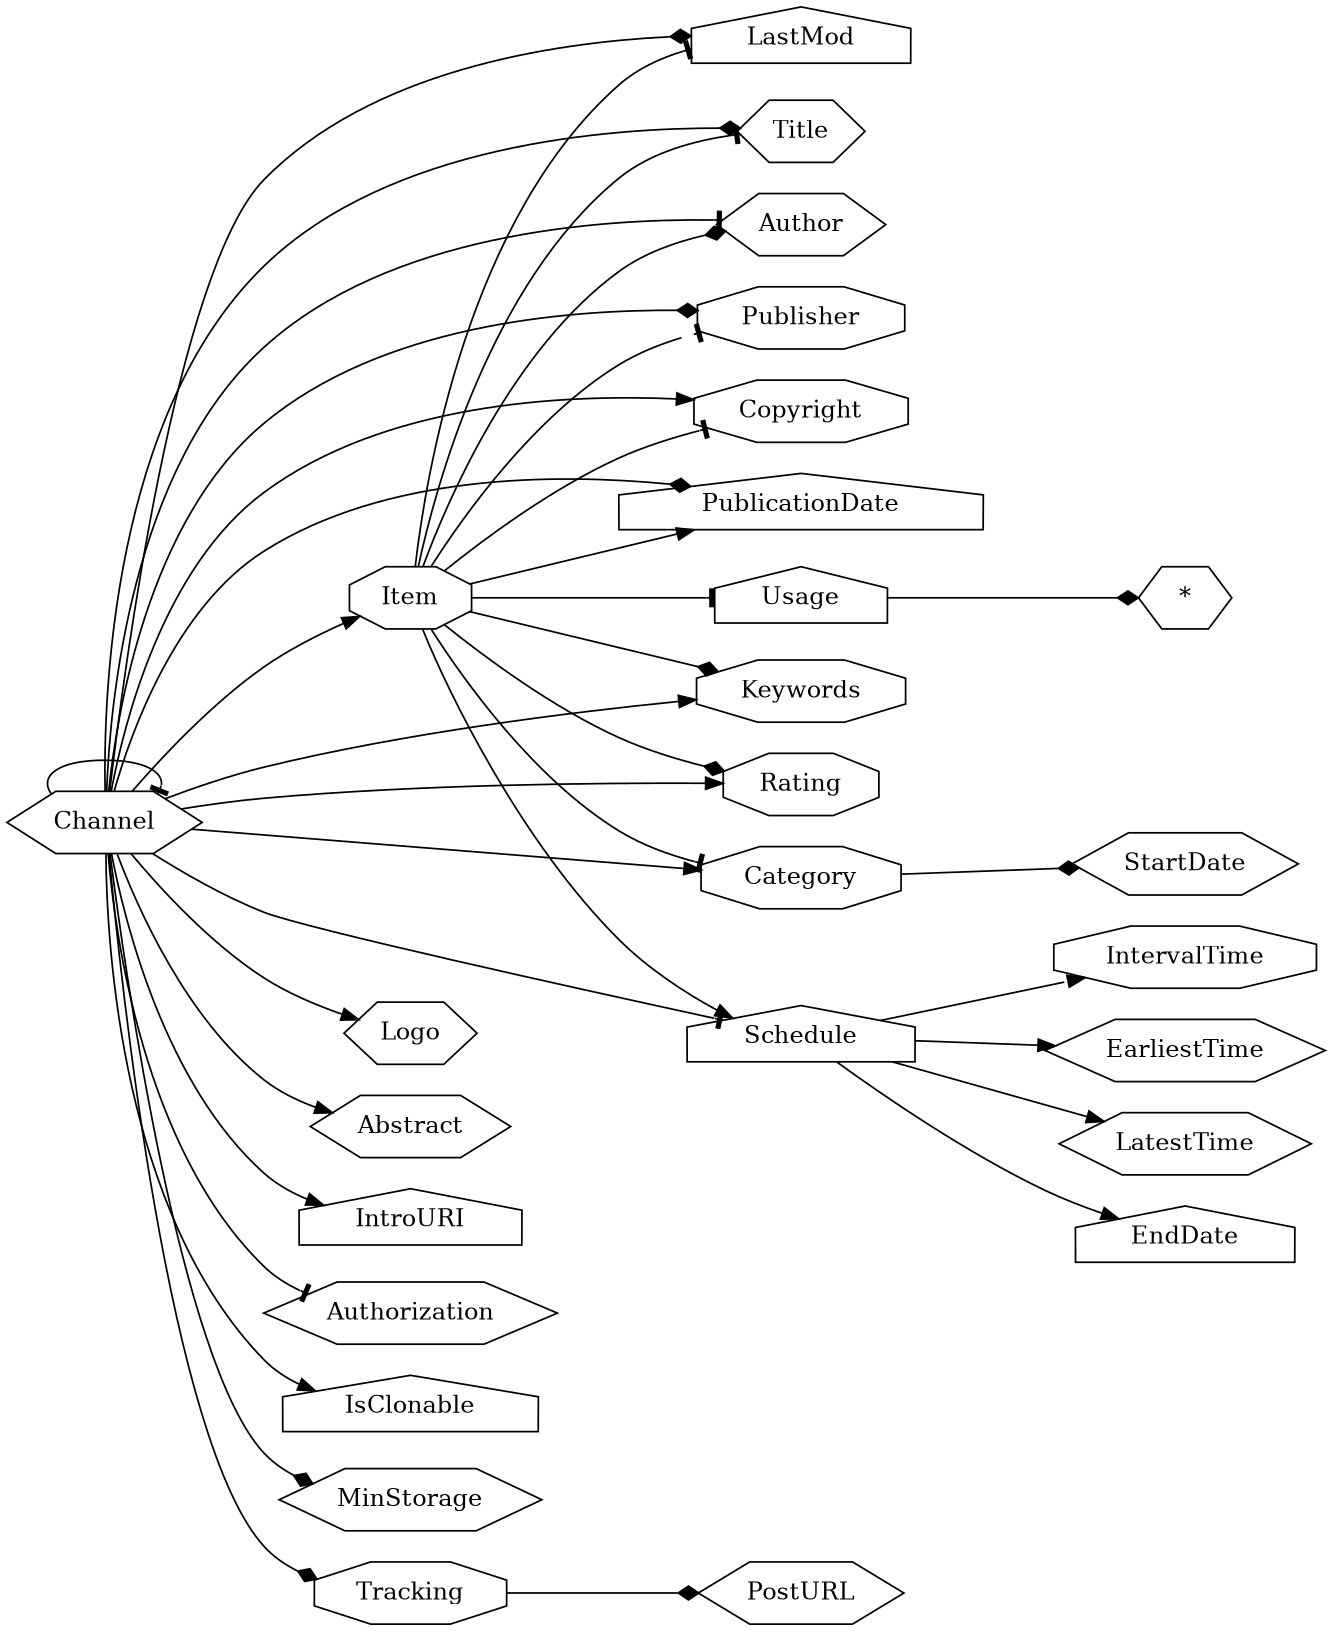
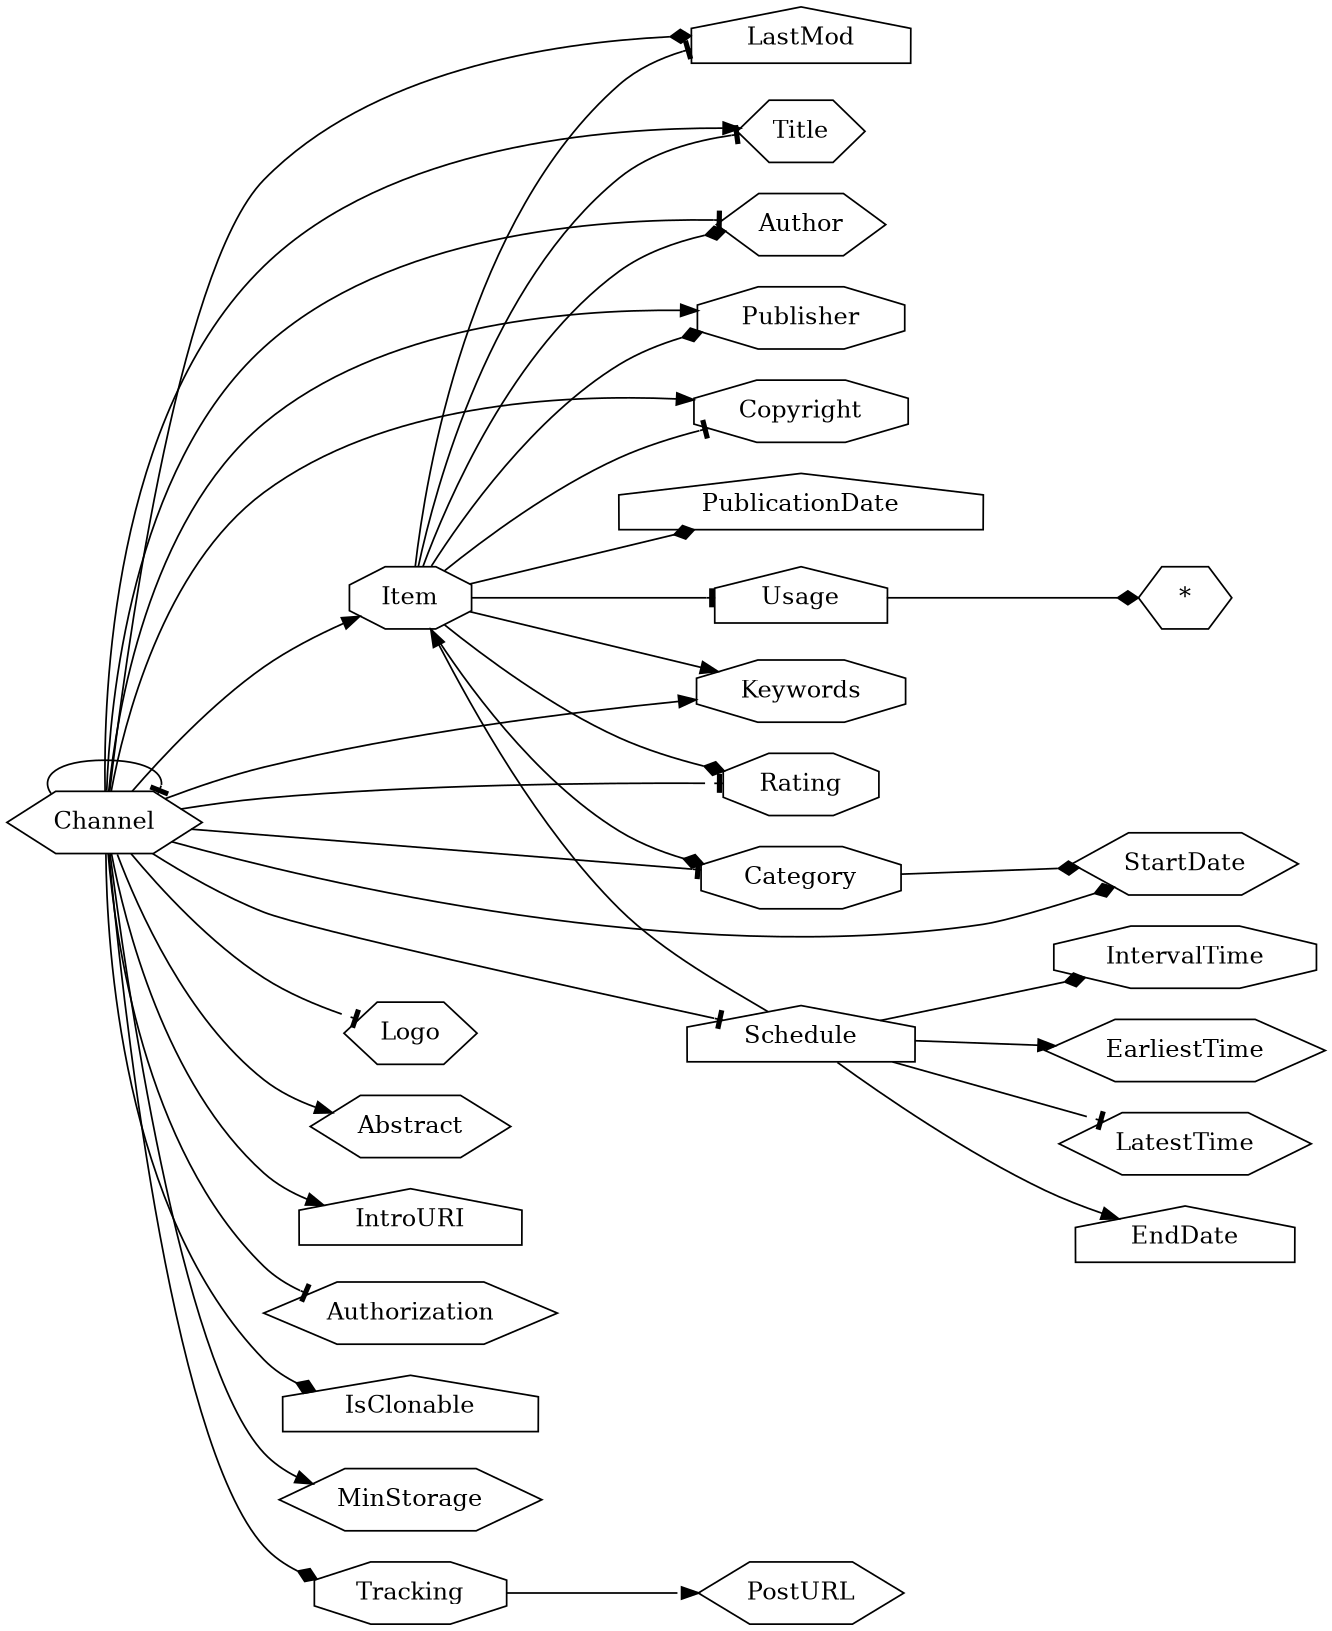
edge "Channel" -> "Title": arrowhead diamond -> normal
edge "Channel" -> "Publisher": arrowhead diamond -> normal
edge "Item" -> "Publisher": arrowhead tee -> diamond
edge "Channel" -> "PublicationDate": now "Channel" -> "StartDate"
edge "Item" -> "PublicationDate": arrowhead normal -> diamond
edge "Item" -> "Keywords": arrowhead diamond -> normal
edge "Item" -> "Category": arrowhead tee -> diamond
edge "Channel" -> "Rating": arrowhead normal -> tee
edge "Item" -> "Schedule": reversed
edge "Channel" -> "Category": arrowhead normal -> tee
edge "Channel" -> "Logo": arrowhead normal -> tee
edge "Schedule" -> "IntervalTime": arrowhead normal -> diamond
edge "Schedule" -> "LatestTime": arrowhead normal -> tee
edge "Channel" -> "MinStorage": arrowhead diamond -> normal
edge "Channel" -> "IsClonable": arrowhead normal -> diamond
edge "Tracking" -> "PostURL": arrowhead diamond -> normal
